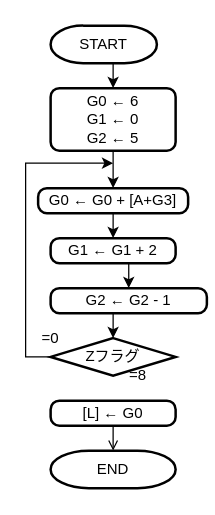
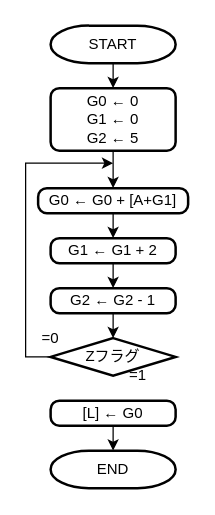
node "START": size 106x38 -> 125x38
node "G0 ← 6 G1 ← 0 G2 ← 5": label "G0 ← 6 G1 ← 0 G2 ← 5" -> "G0 ← 0 G1 ← 0 G2 ← 5"
node "G0 ← G0 + [A+G3]": label "G0 ← G0 + [A+G3]" -> "G0 ← G0 + [A+G1]"
node "G2 ← G2 - 1": size 156x25 -> 125x25
node "=8": label "=8" -> "=1"
edge "[L] ← G0" -> "END": arrowhead open -> classic
